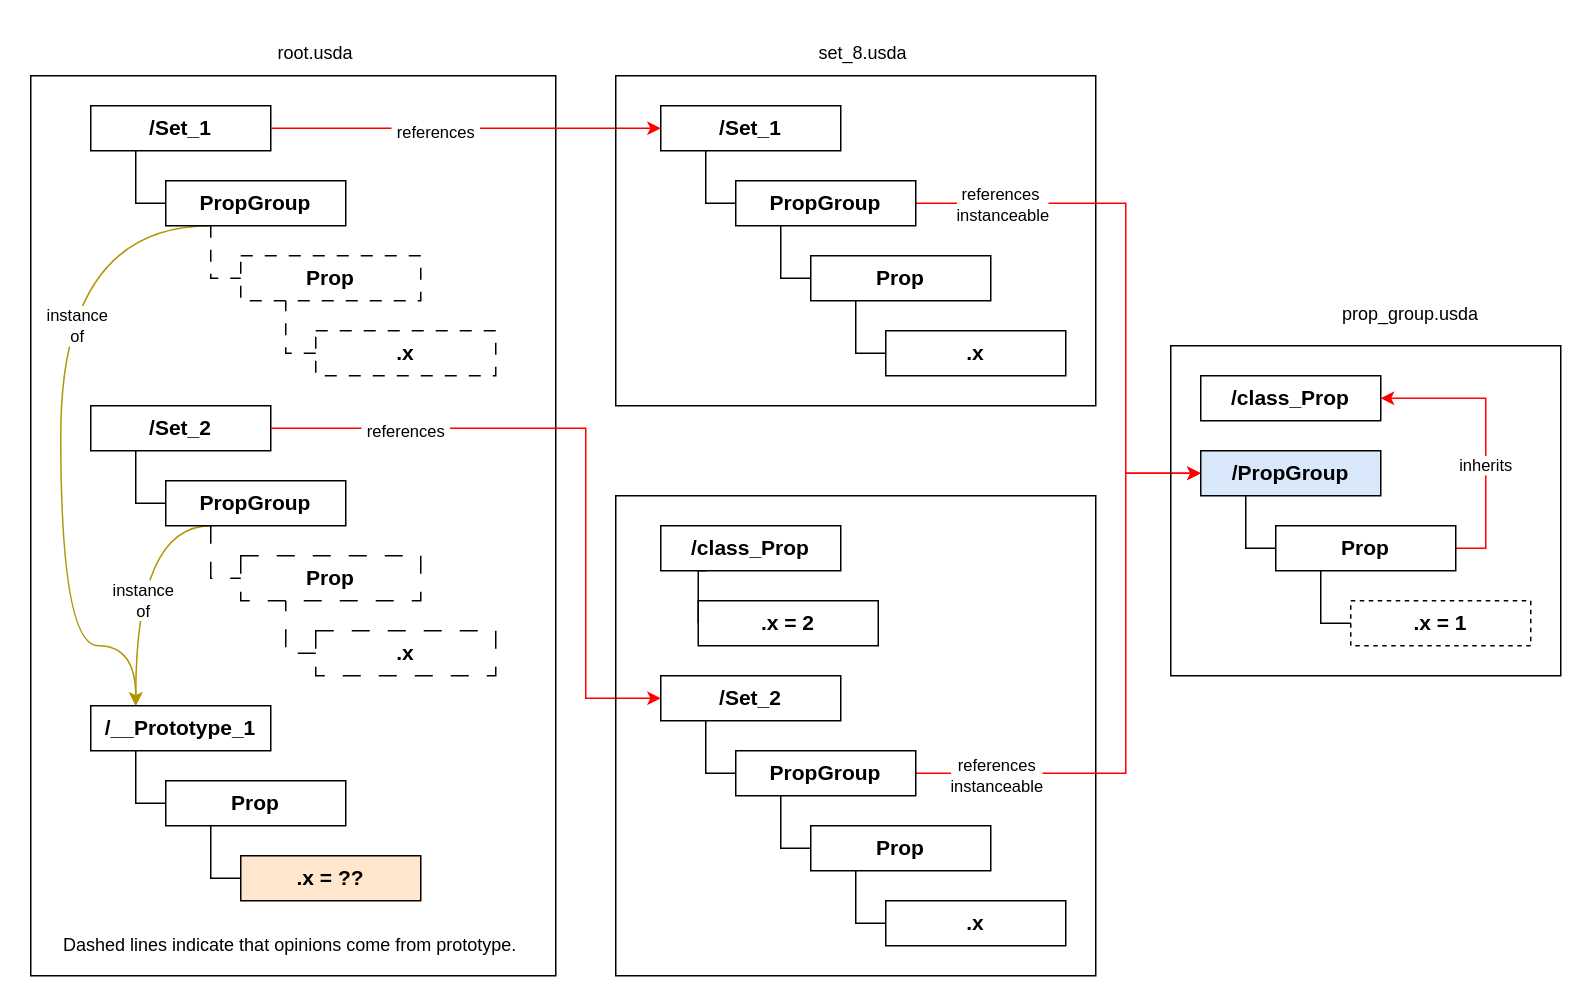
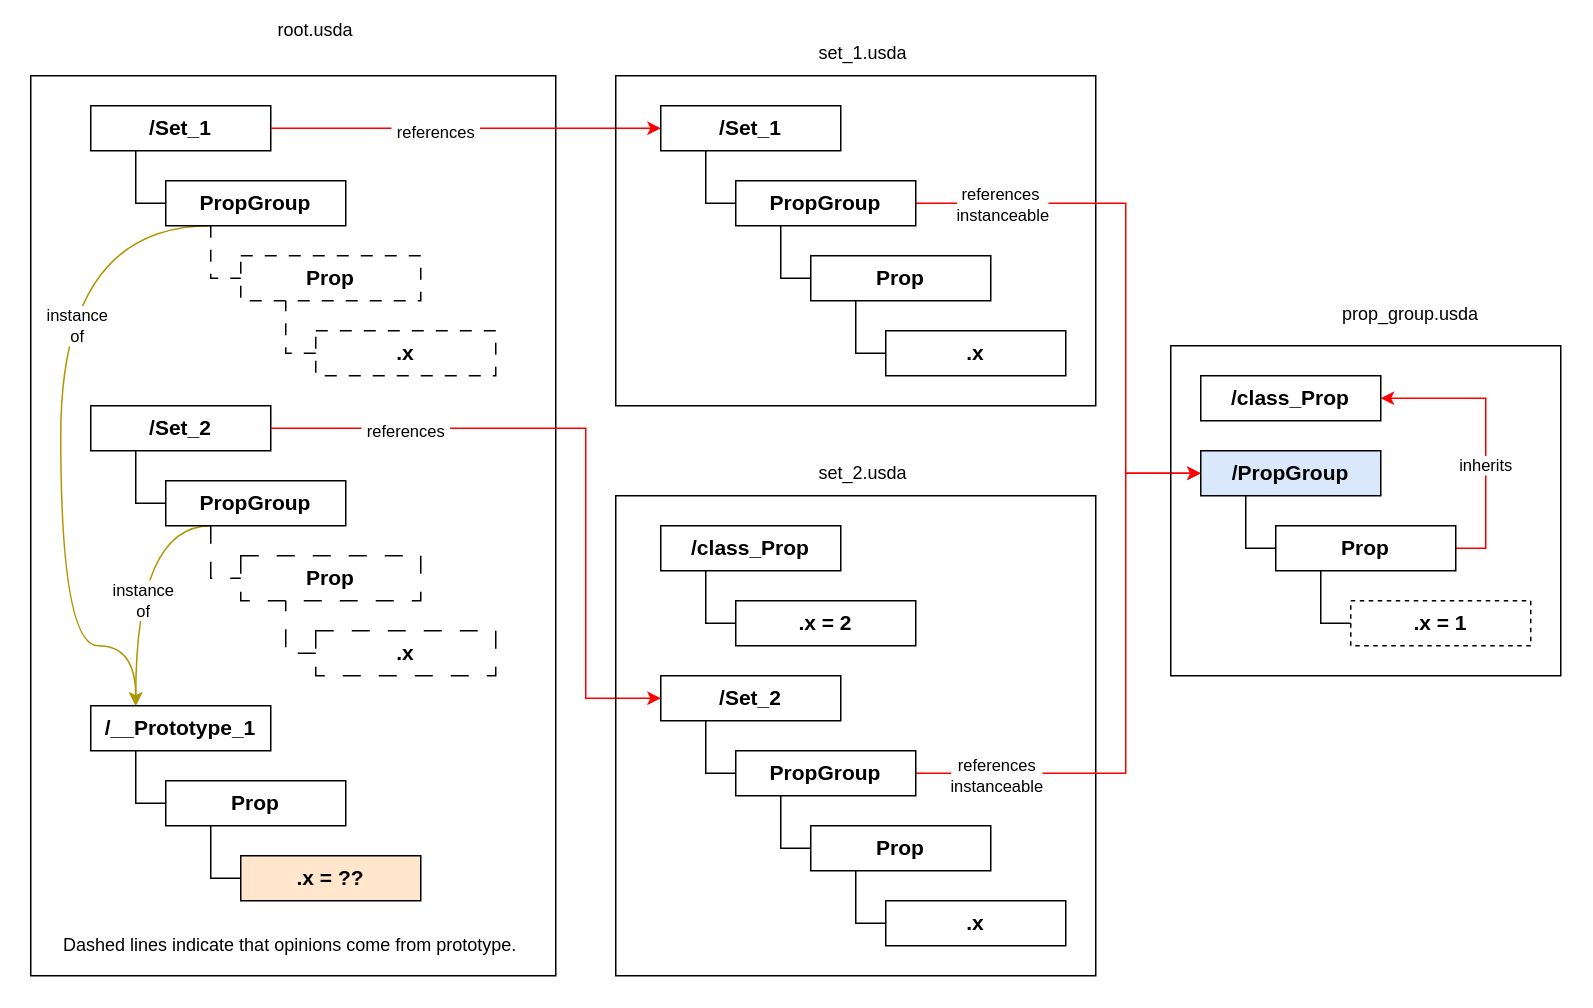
node "root.usda": moved (316, 53) -> (316, 31)
node "set_8.usda": label "set_8.usda" -> "set_1.usda"
node "set_2.usda": added
node ".x = 2": moved (788, 623) -> (826, 623)
